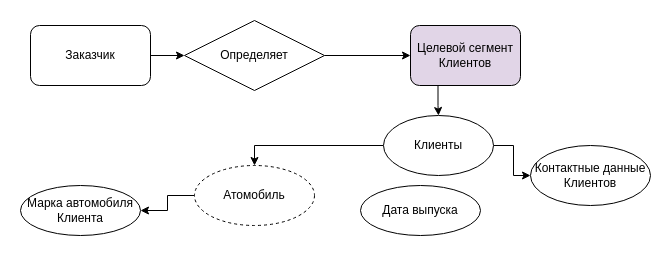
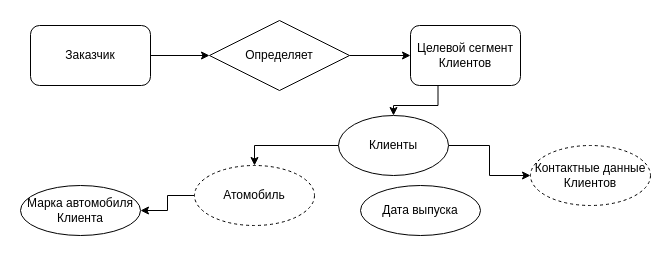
node "Определяет": moved (255, 56) -> (280, 56)
node "Целевой сегмент Клиентов": fillcolor #e1d5e7 -> #ffffff
node "Клиенты": moved (439, 146) -> (394, 146)
node "Контактные данные Клиентов": style solid -> dashed
